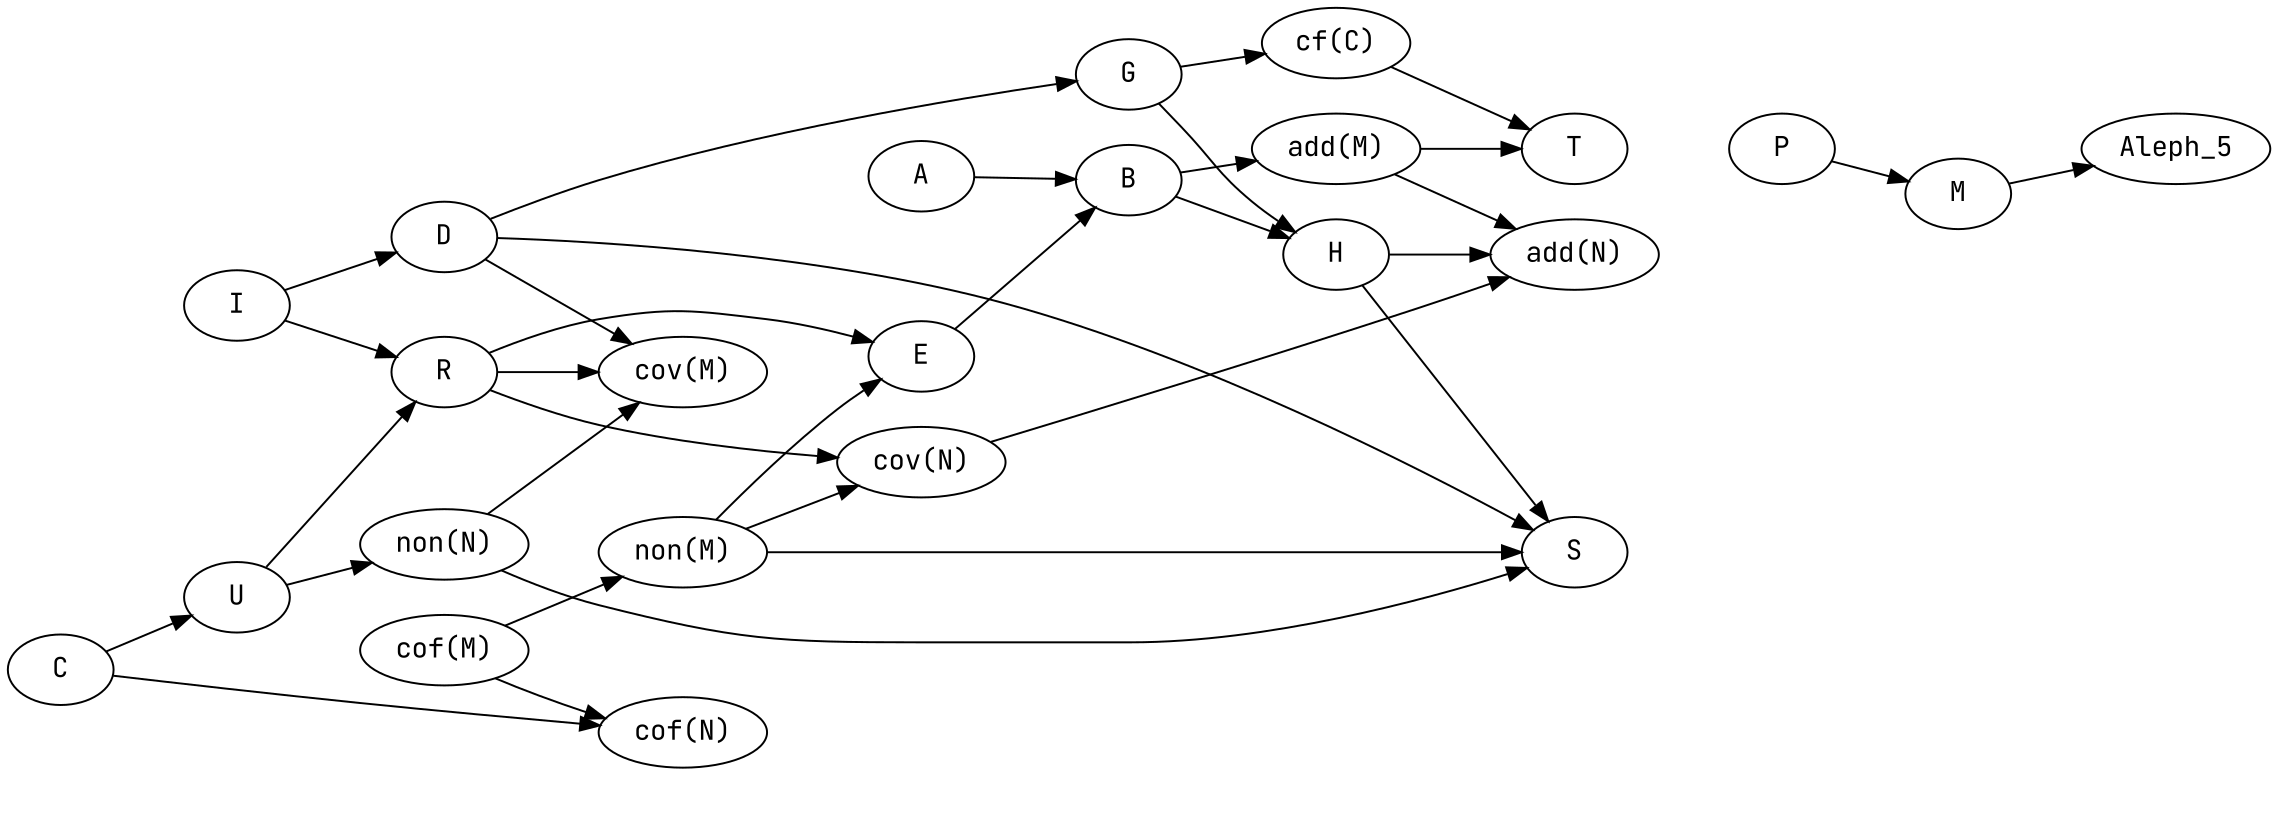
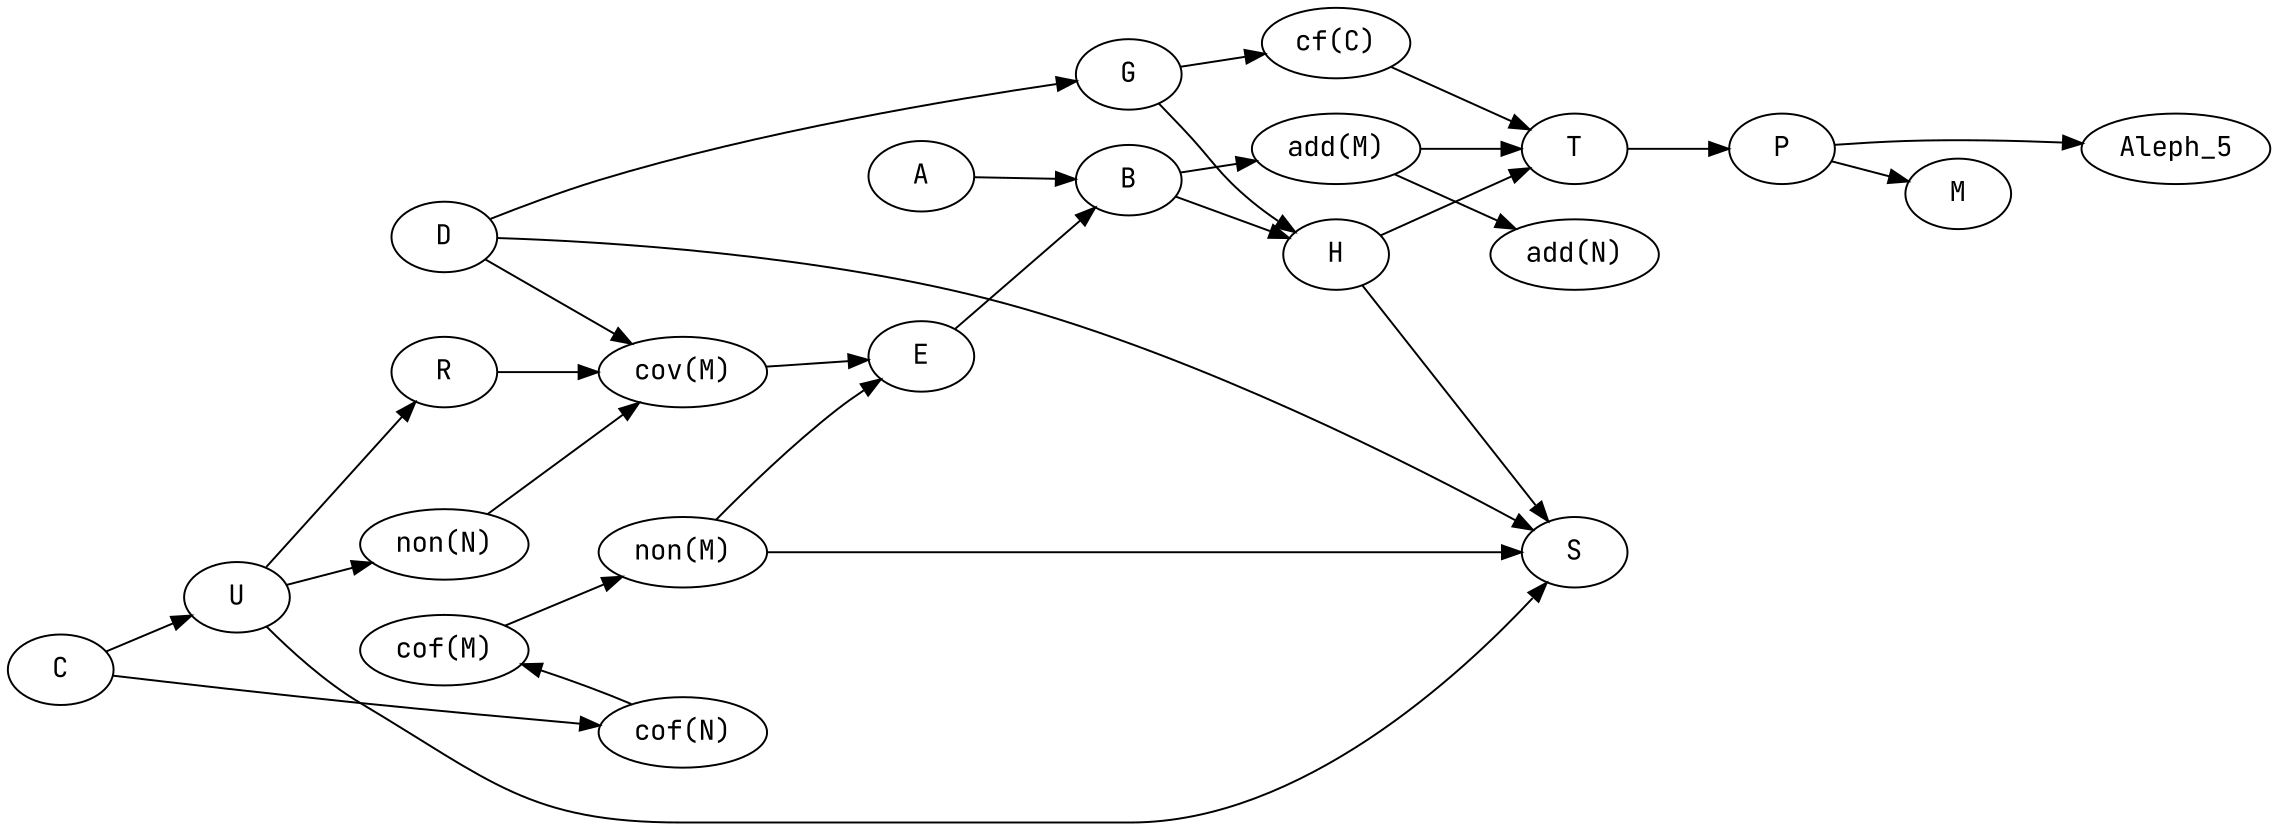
edge "T" -> "P": added
edge "M" -> "Aleph_5": now "P" -> "Aleph_5"
edge "H" -> "add(N)": now "H" -> "T"
node "I": removed
edge "R" -> "E": now "cov(M)" -> "E"
node "cov(N)": removed
edge "non(N)" -> "S": now "U" -> "S"
edge "cof(M)" -> "cof(N)": reversed
